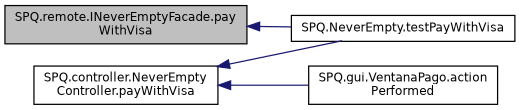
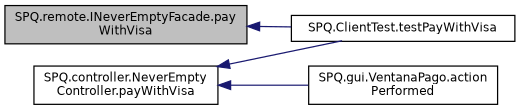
node "SPQ.NeverEmpty.testPayWithVisa": label "SPQ.NeverEmpty.testPayWithVisa" -> "SPQ.ClientTest.testPayWithVisa"
